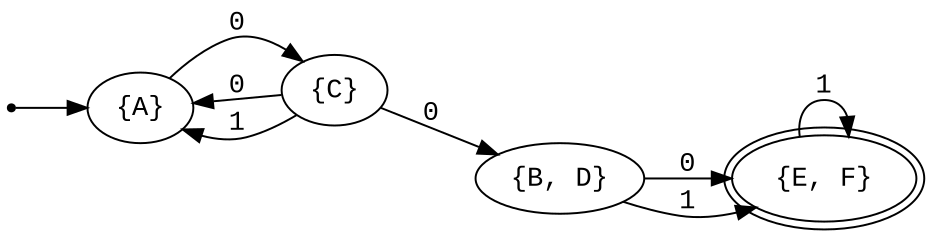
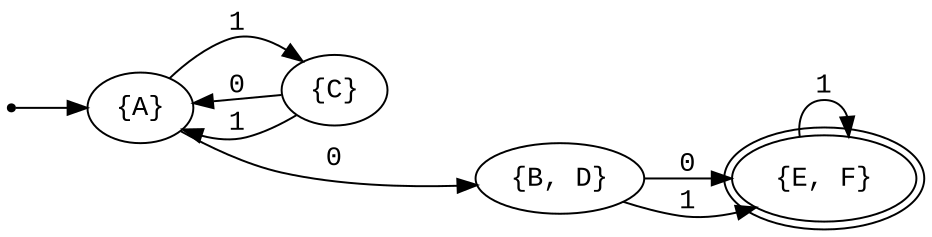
edge "{A}" -> "{C}": label "0" -> "1"
edge "{C}" -> "{B, D}": now "{A}" -> "{B, D}"
